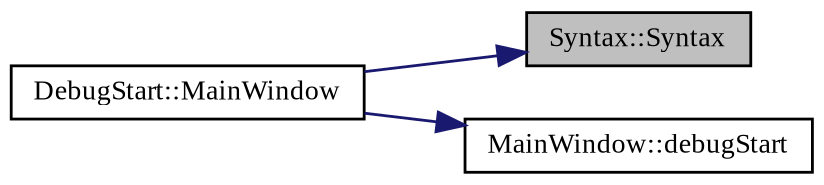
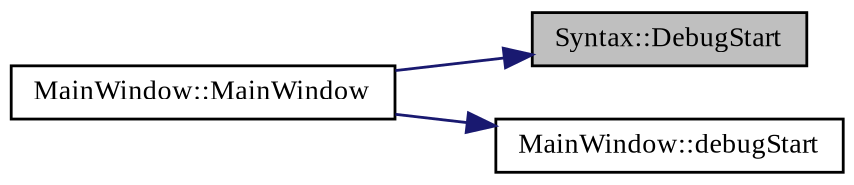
node "Syntax::Syntax": label "Syntax::Syntax" -> "Syntax::DebugStart"
node "DebugStart::MainWindow": label "DebugStart::MainWindow" -> "MainWindow::MainWindow"
